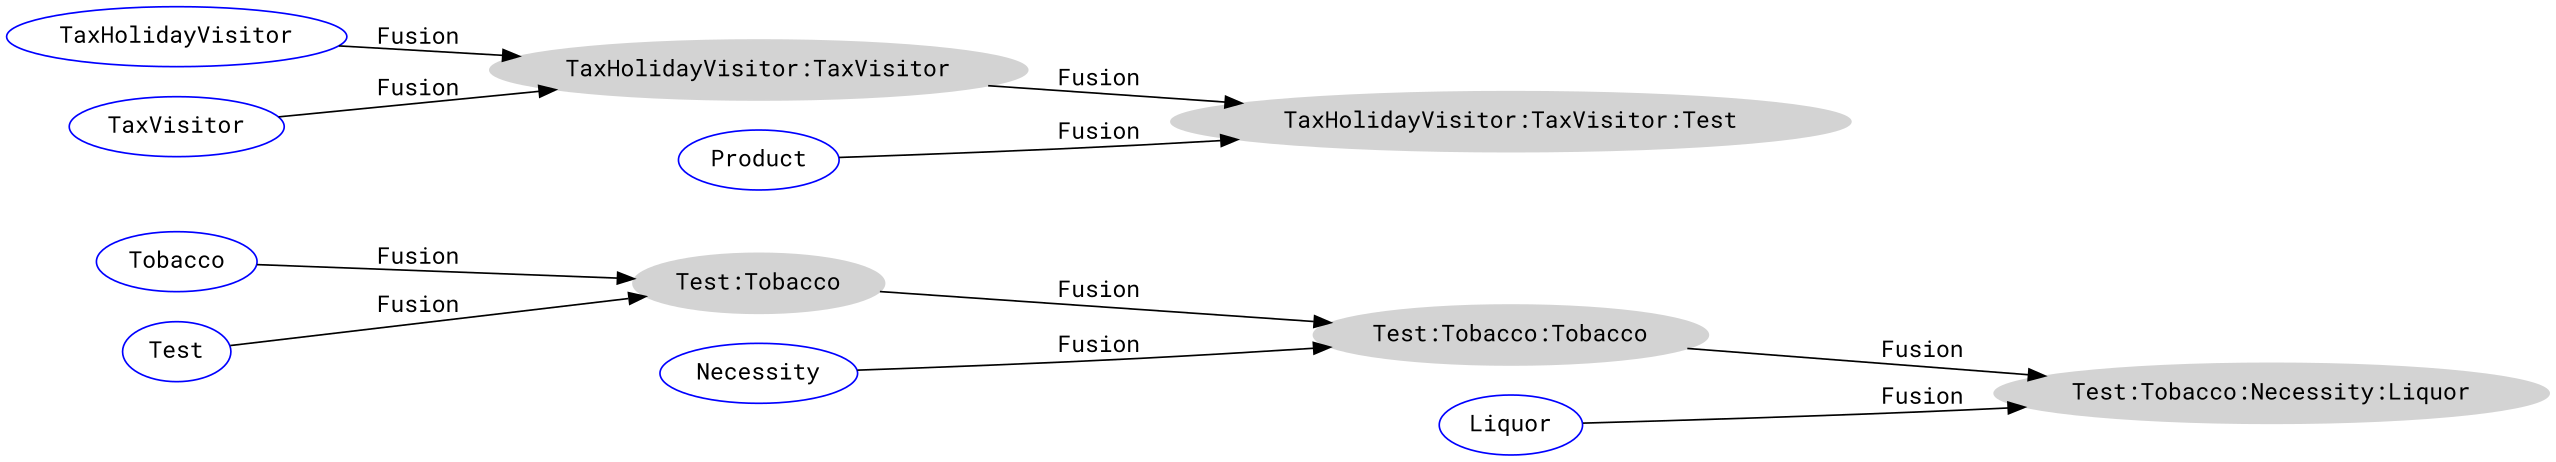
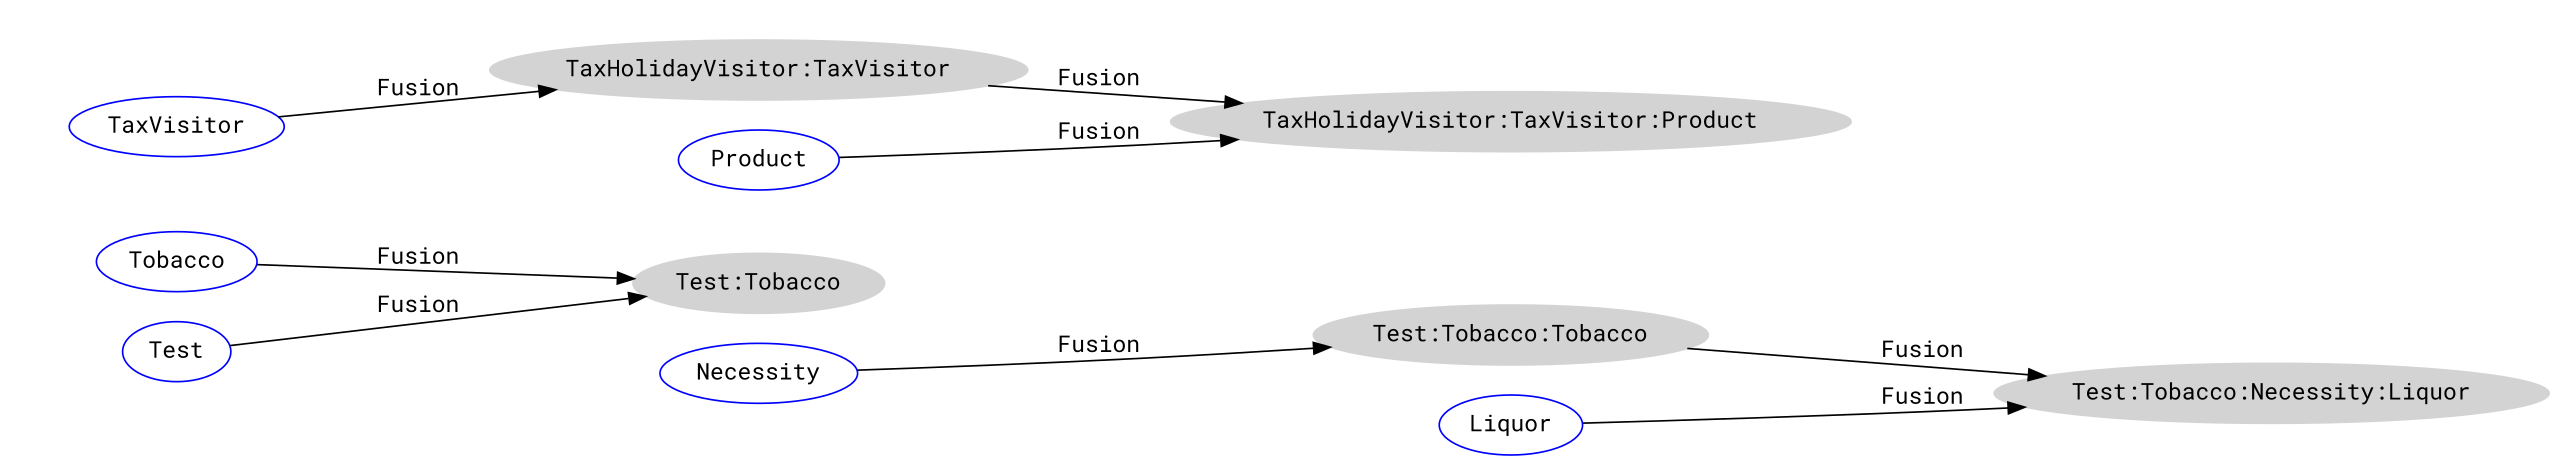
node "TaxHolidayVisitor": removed
node "TaxHolidayVisitor:TaxVisitor:Test": label "TaxHolidayVisitor:TaxVisitor:Test" -> "TaxHolidayVisitor:TaxVisitor:Product"
edge "Test:Tobacco" -> "Test:Tobacco:Tobacco": removed, label "Fusion"
